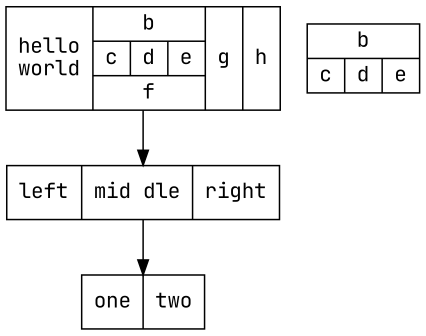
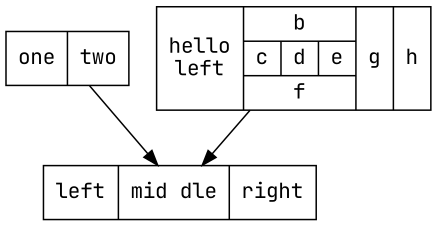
node "b": removed
node "hello": text "world" -> "left"
edge "left" -> "one": reversed
